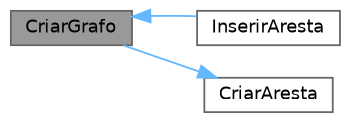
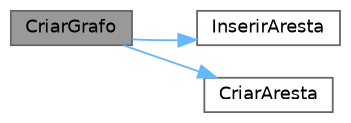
edge "InserirAresta" -> "CriarGrafo": reversed
